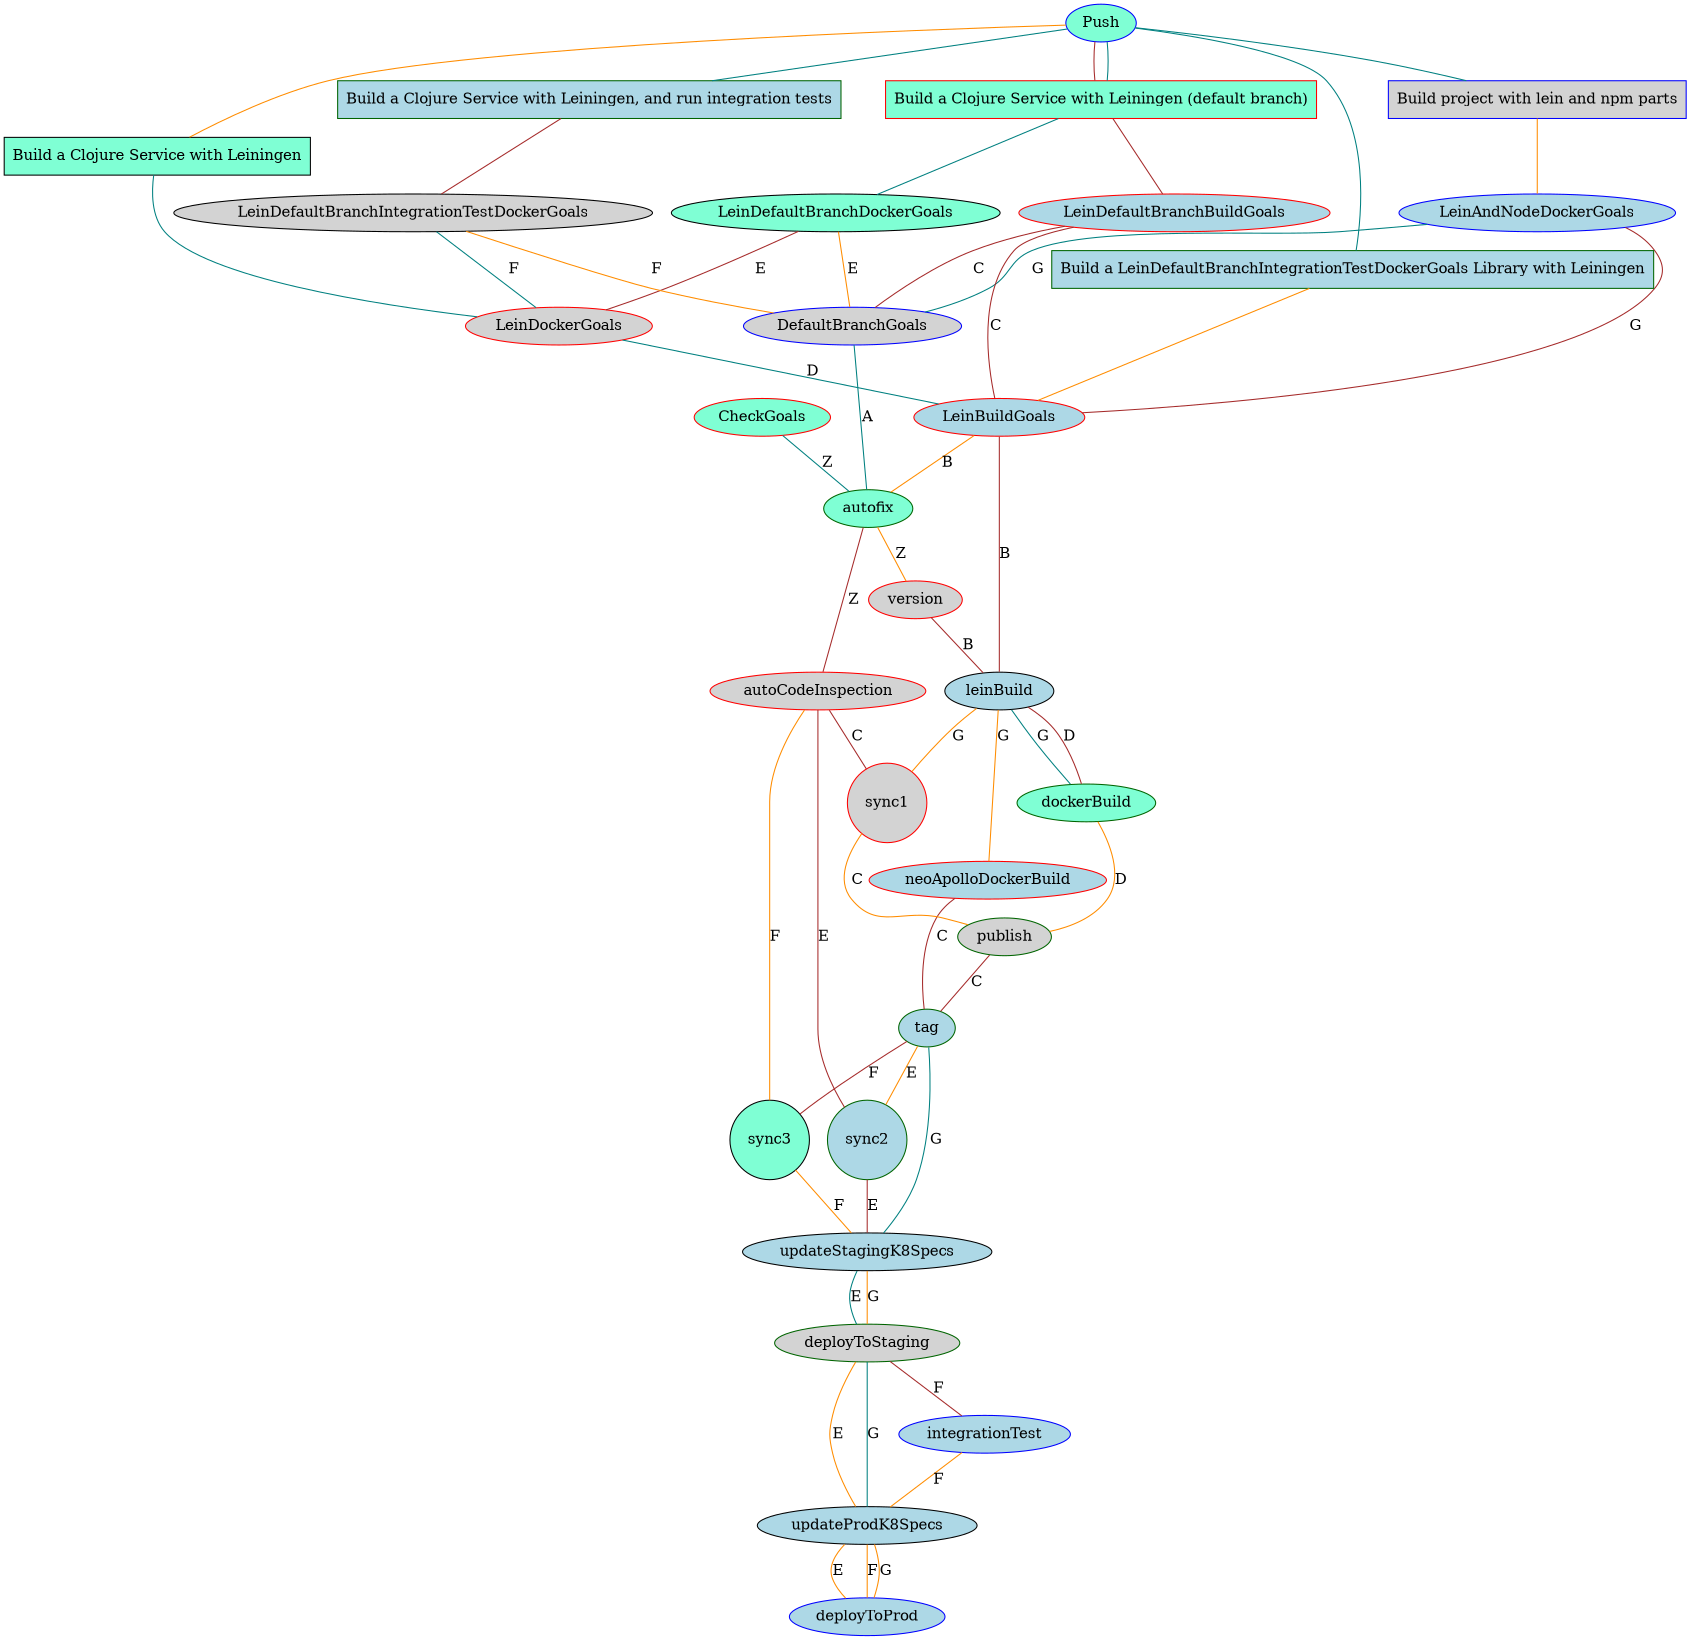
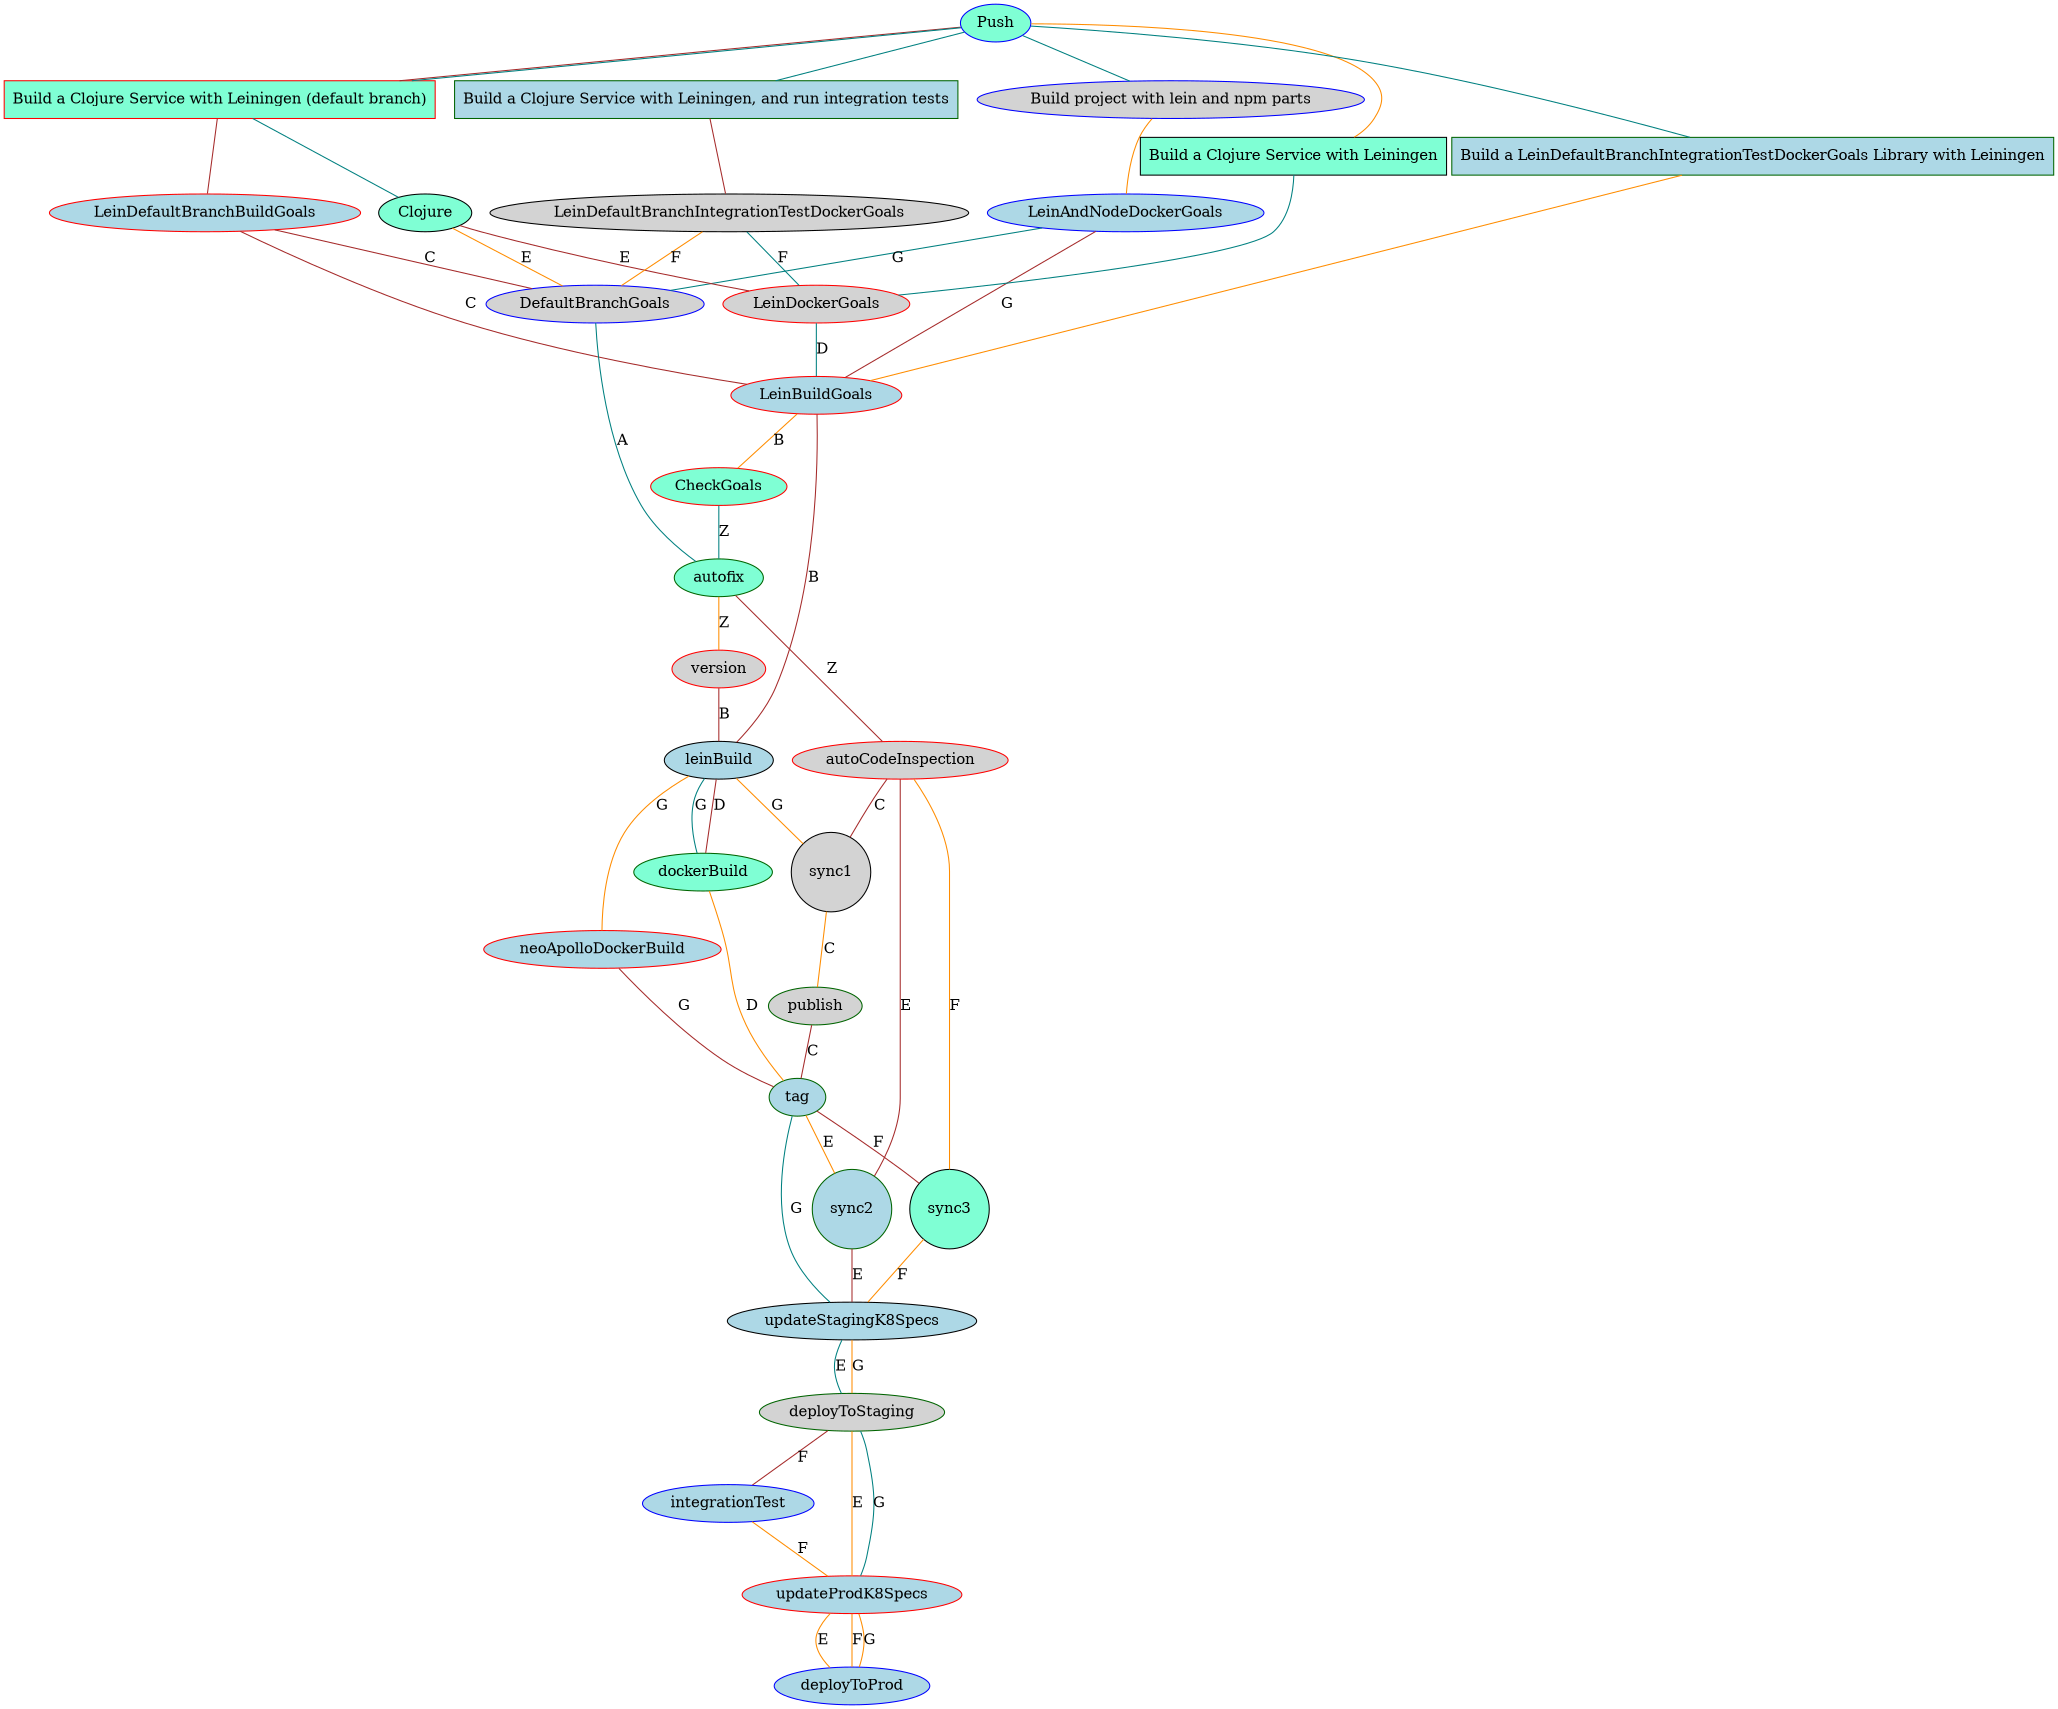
node "Build project with lein and npm parts": shape box -> ellipse
node "LeinDefaultBranchDockerGoals": label "LeinDefaultBranchDockerGoals" -> "Clojure"
edge "LeinBuildGoals" -- "autofix": now "LeinBuildGoals" -- "CheckGoals"
node "sync1": color red -> black
edge "dockerBuild" -- "publish": now "dockerBuild" -- "tag"
edge "neoApolloDockerBuild" -- "tag": label "C" -> "G"
node "updateProdK8Specs": color black -> red
